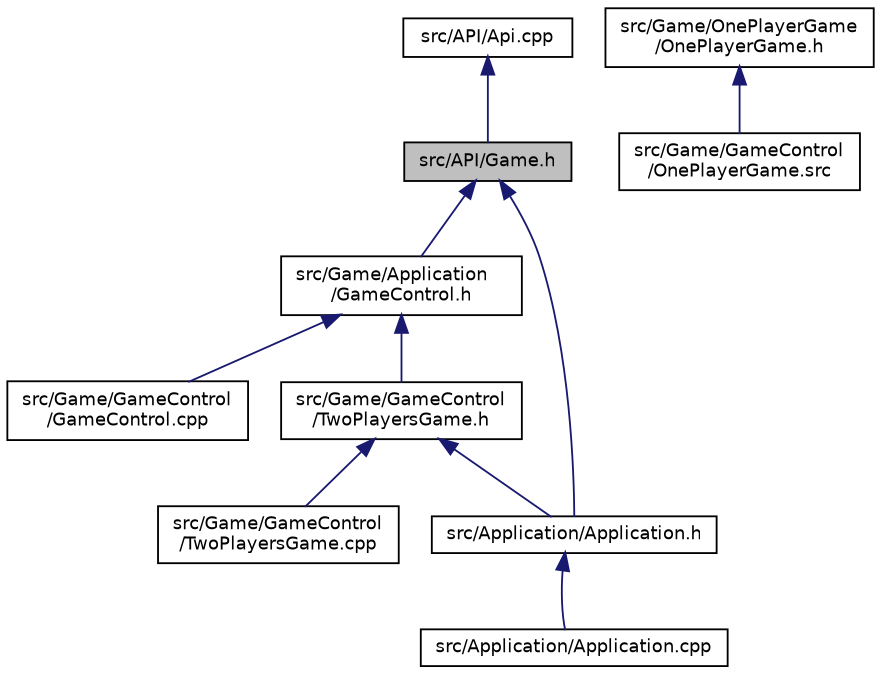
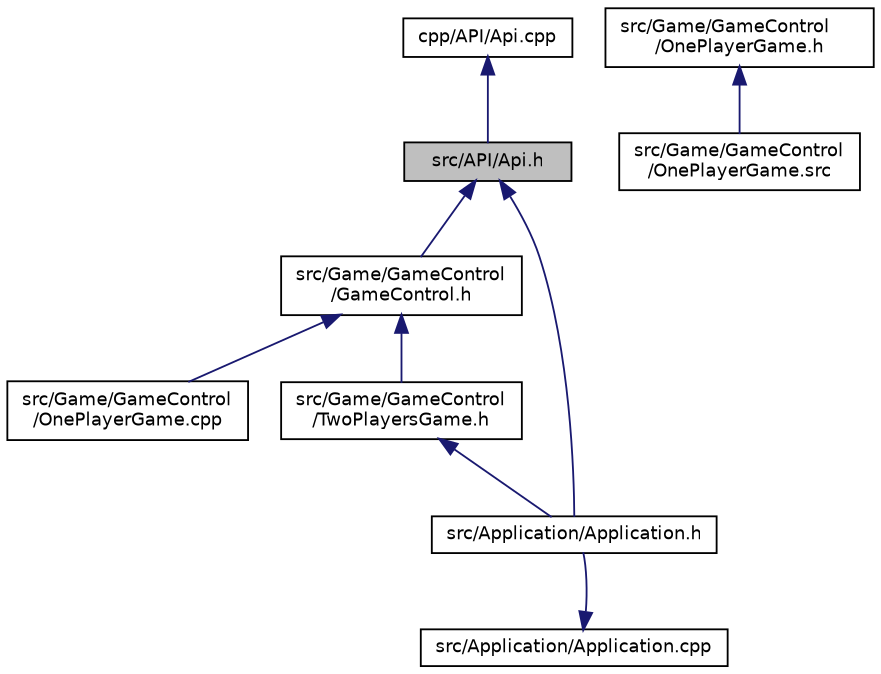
node "src/API/Api.cpp": label "src/API/Api.cpp" -> "cpp/API/Api.cpp"
node "src/Game/OnePlayerGame /OnePlayerGame.h": label "src/Game/OnePlayerGame /OnePlayerGame.h" -> "src/Game/GameControl /OnePlayerGame.h"
node "src/API/Game.h": label "src/API/Game.h" -> "src/API/Api.h"
node "src/Game/Application /GameControl.h": label "src/Game/Application /GameControl.h" -> "src/Game/GameControl /GameControl.h"
node "src/Game/GameControl /GameControl.cpp": label "src/Game/GameControl /GameControl.cpp" -> "src/Game/GameControl /OnePlayerGame.cpp"
node "src/Game/GameControl /TwoPlayersGame.cpp": removed
edge "src/Application/Application.cpp" -> "src/Application/Application.h": reversed
